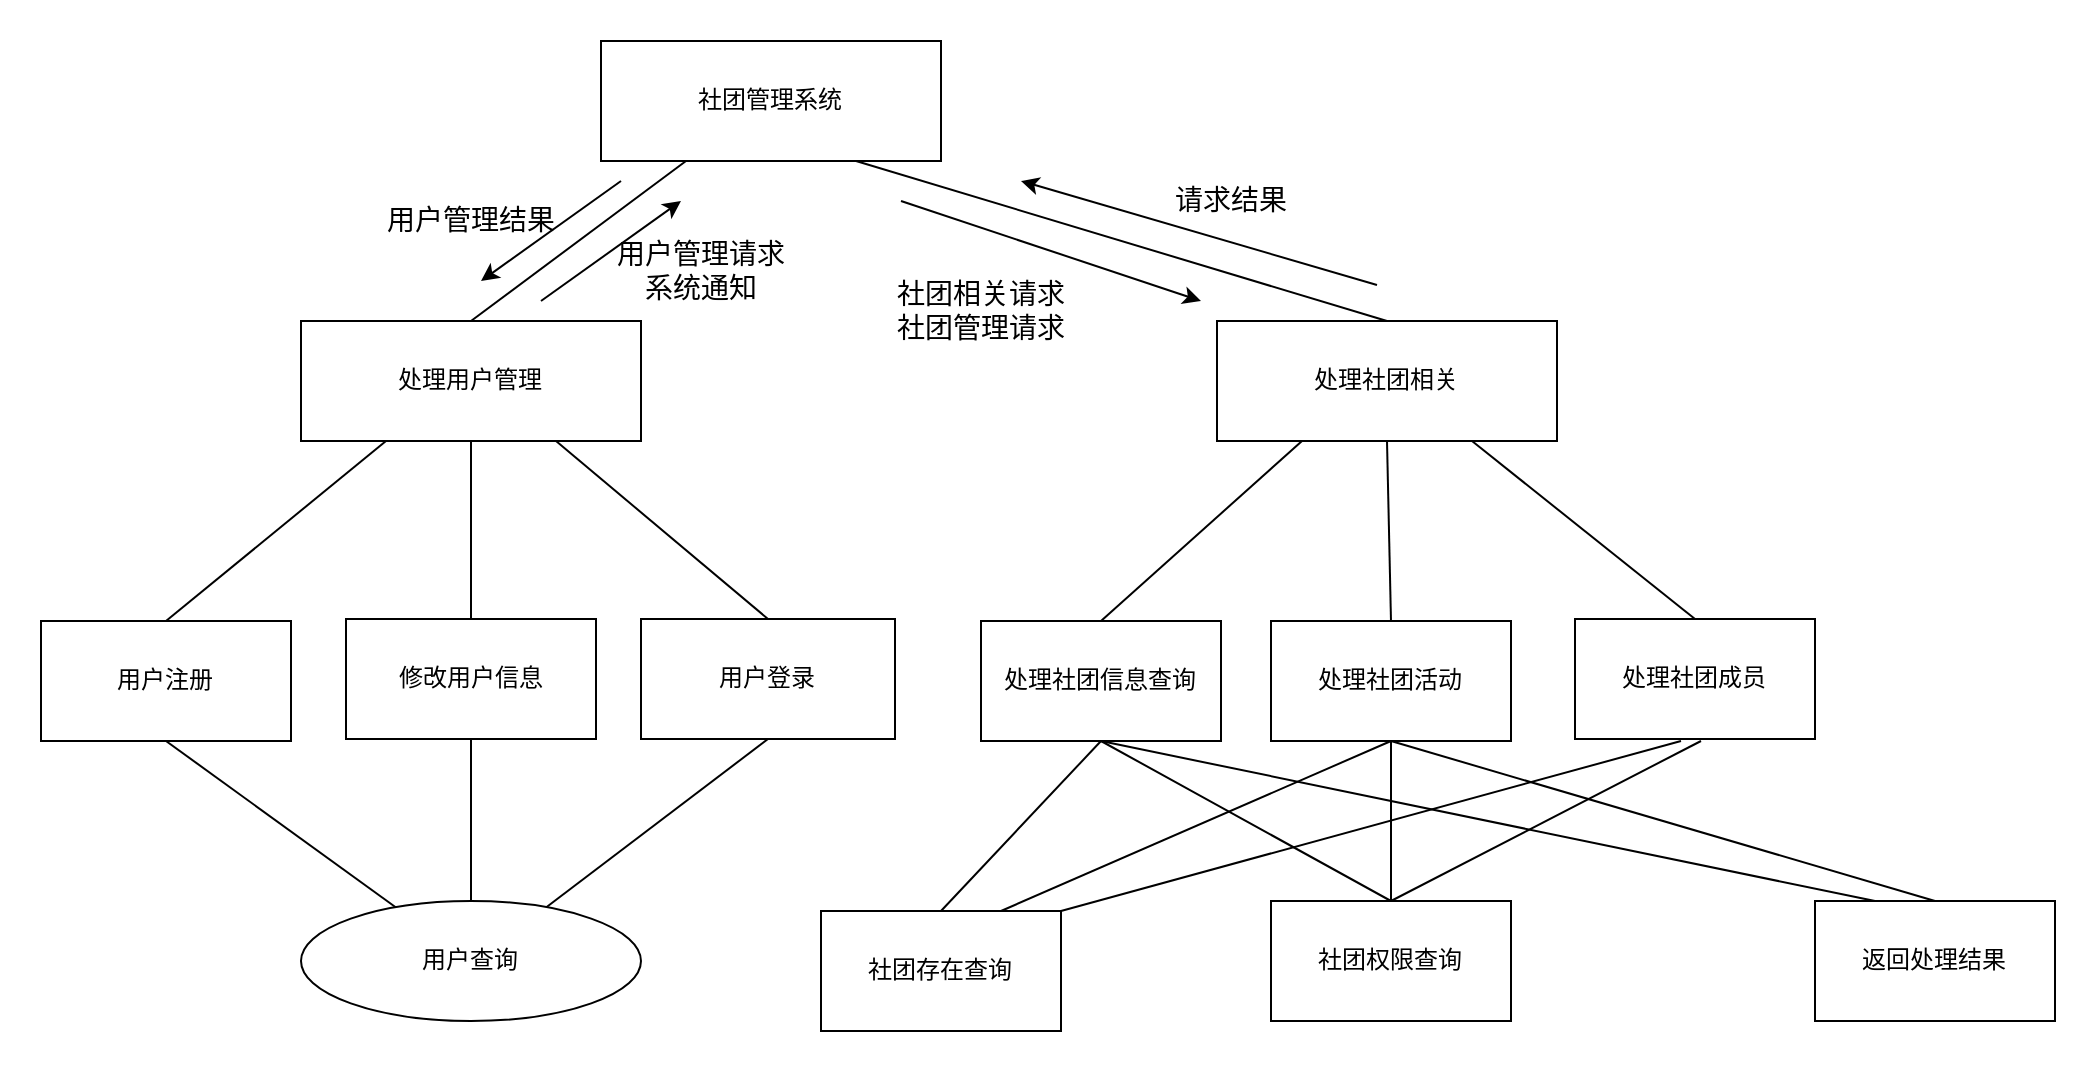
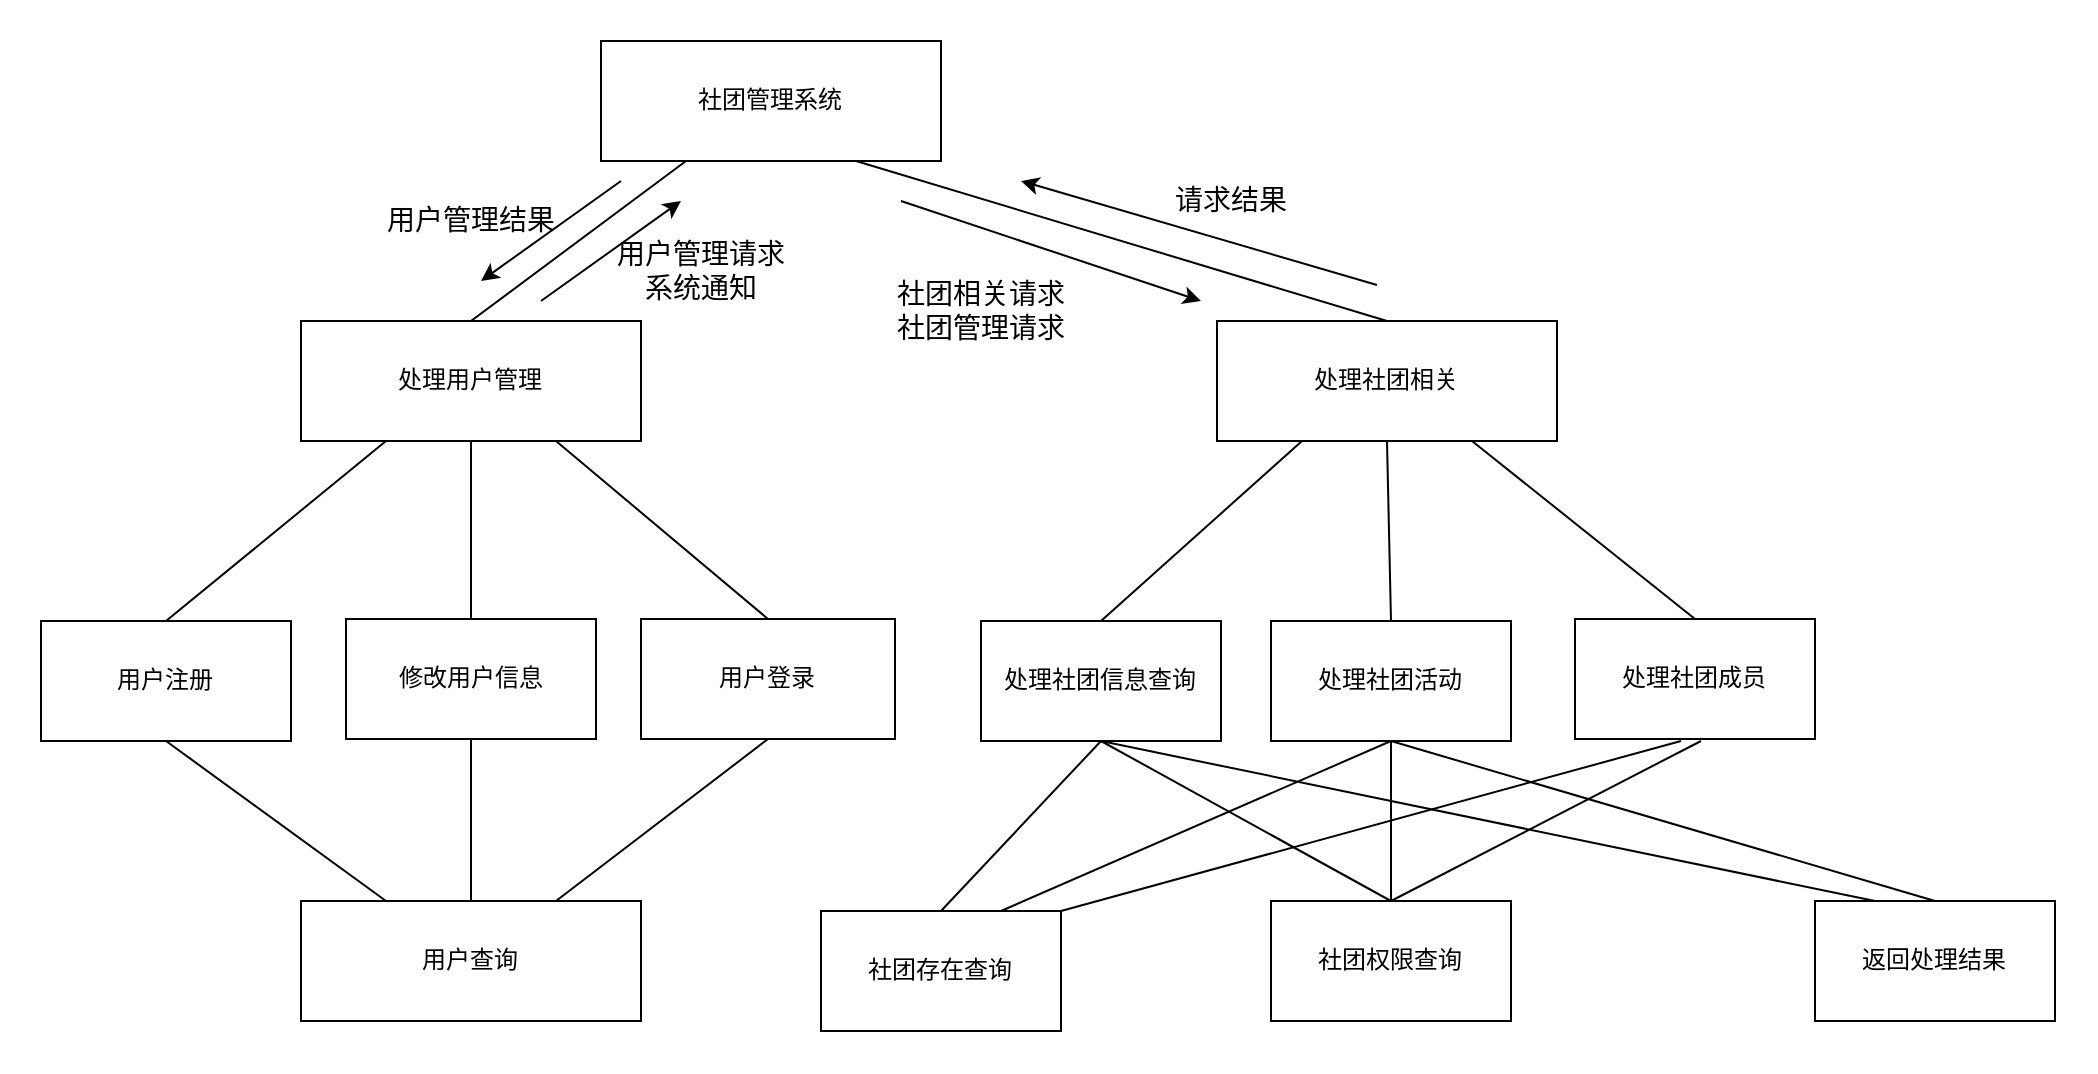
node "用户查询": shape ellipse -> rectangle
